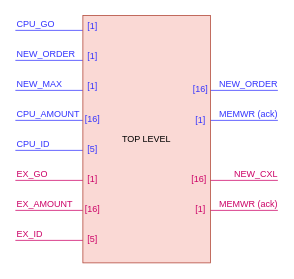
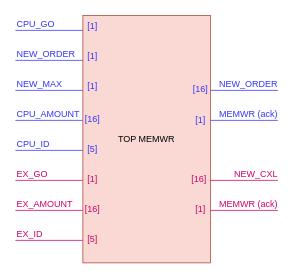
node "TOP LEVEL": label "TOP LEVEL" -> "TOP MEMWR"
